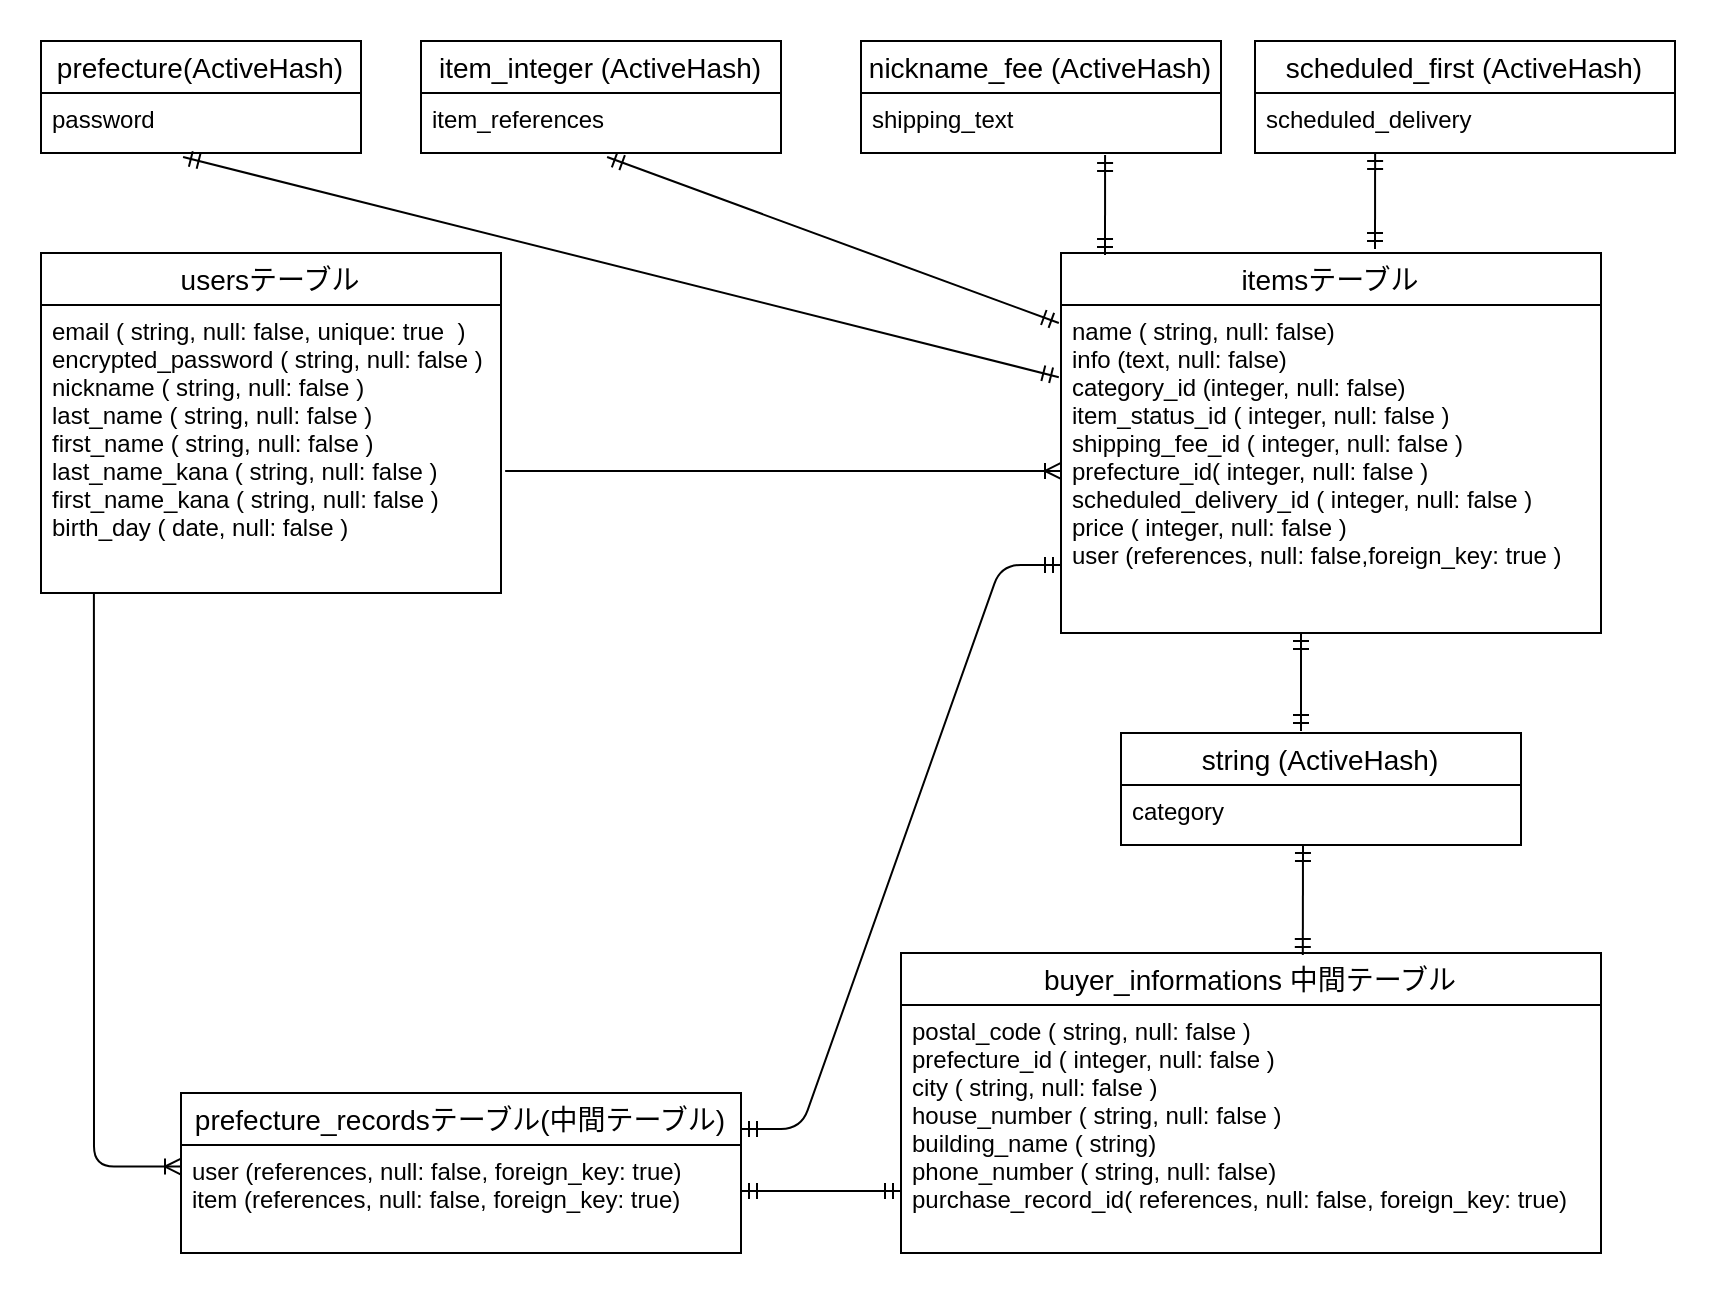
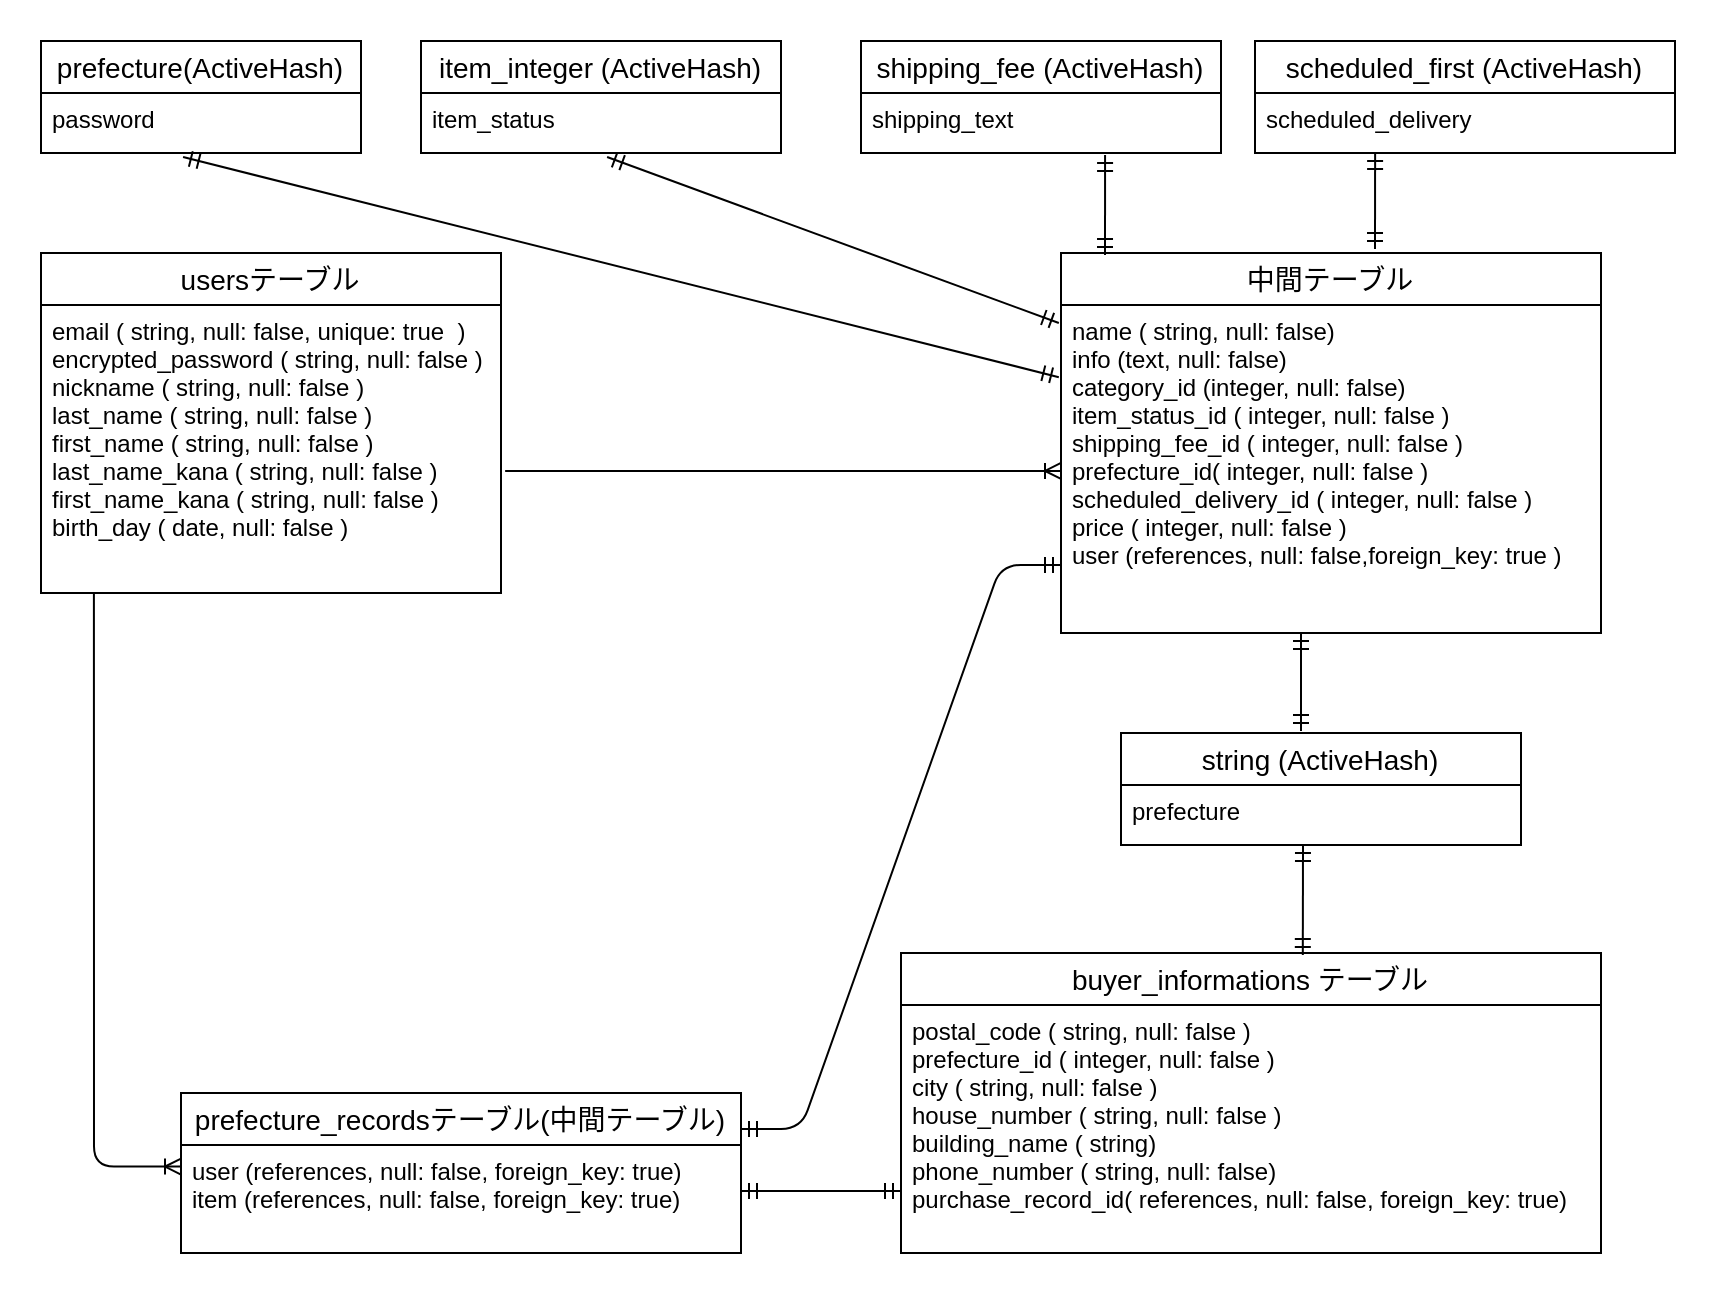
node "nickname_fee (ActiveHash)": label "nickname_fee (ActiveHash)" -> "shipping_fee (ActiveHash)"
node "item_references": label "item_references" -> "item_status"
node "itemsテーブル": label "itemsテーブル" -> "中間テーブル"
node "category": label "category" -> "prefecture"
node "buyer_informations 中間テーブル": label "buyer_informations 中間テーブル" -> "buyer_informations テーブル"
